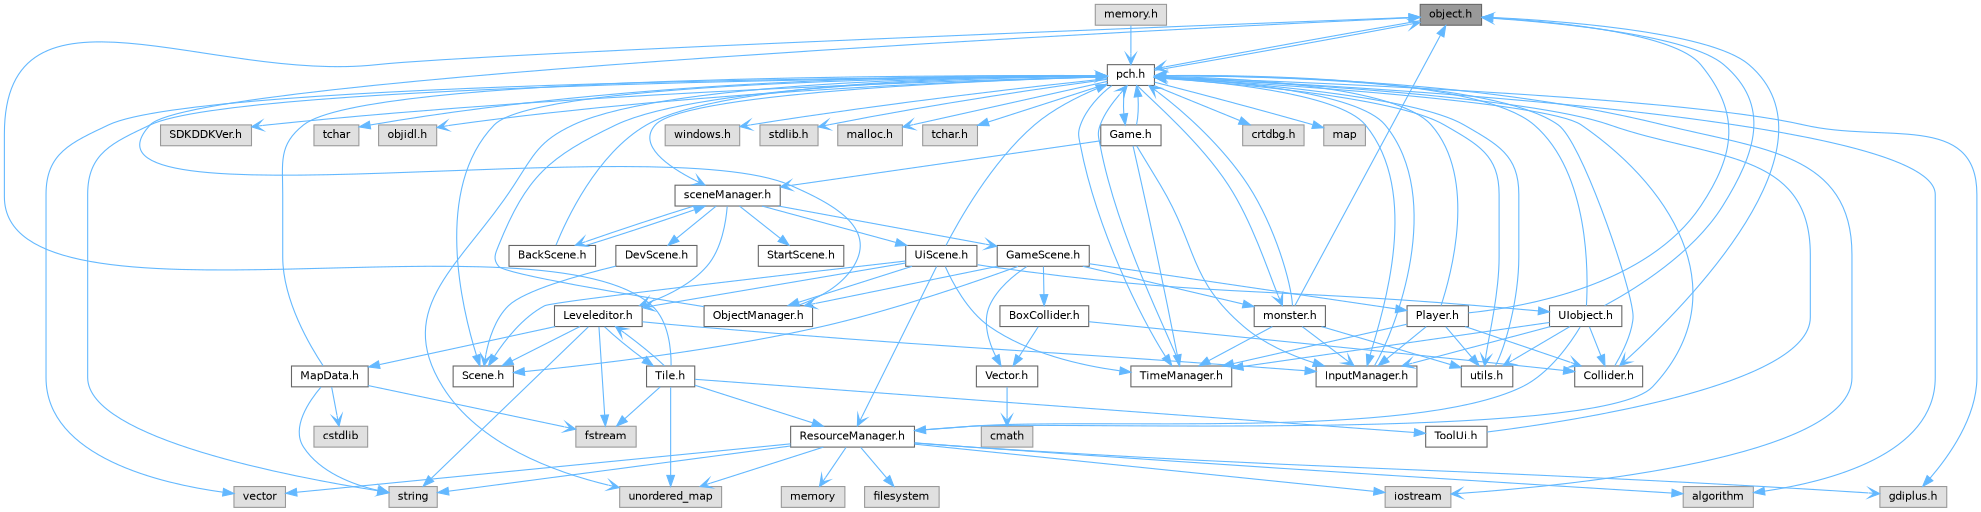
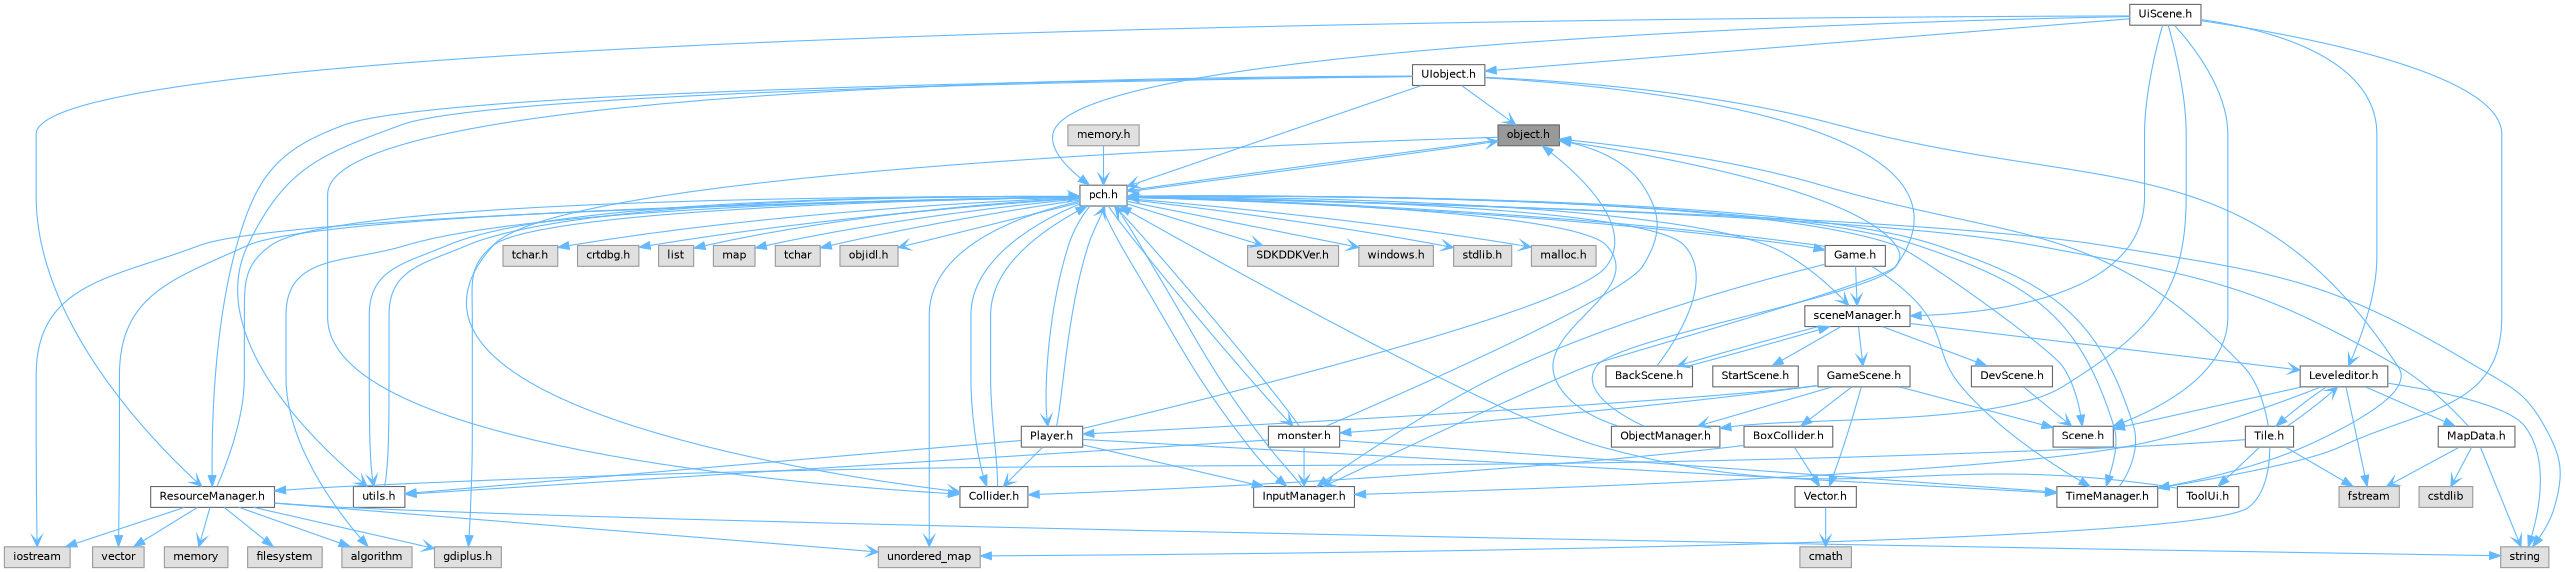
edge "sceneManager.h" -> "UiScene.h": reversed
node "list": added
edge "pch.h" -> "Player.h": added
edge "pch.h" -> "Collider.h": added
